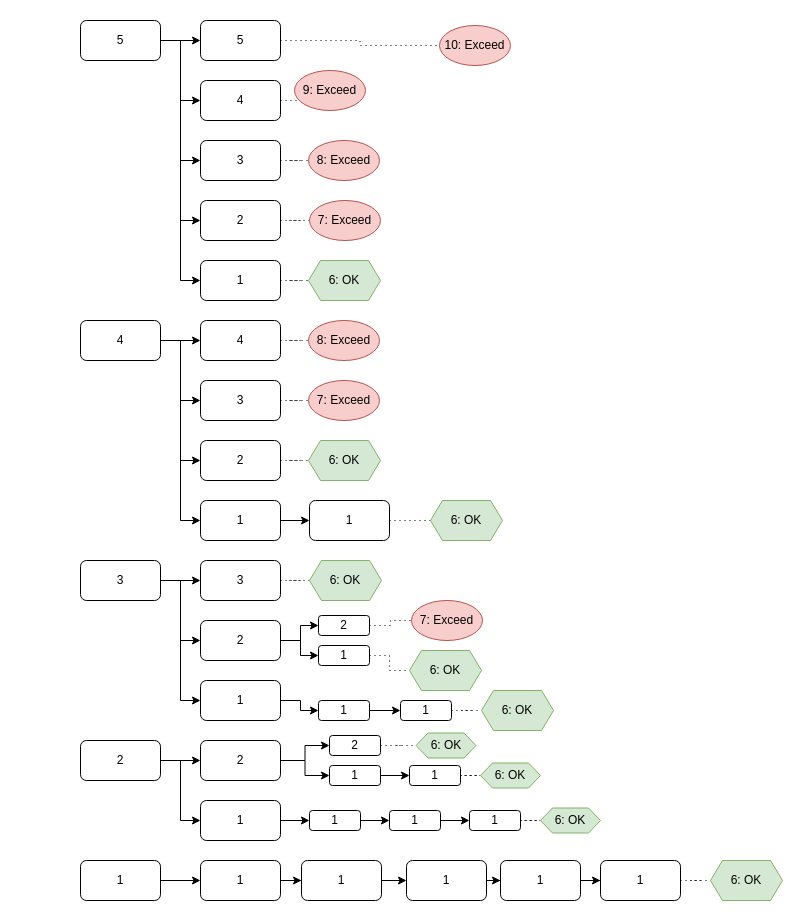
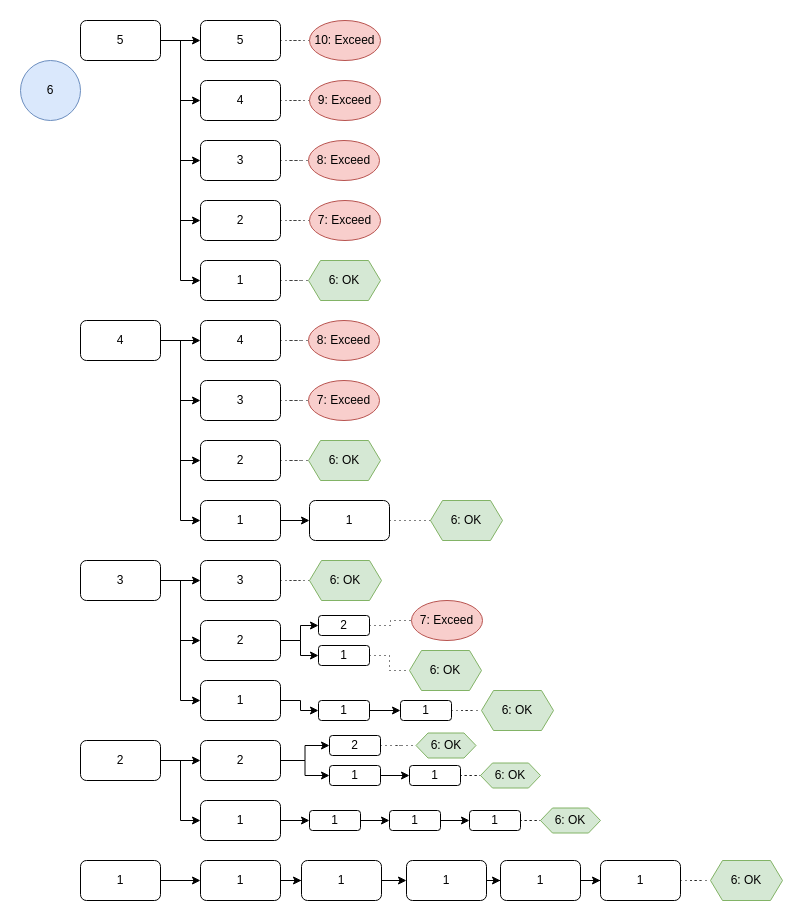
node "10: Exceed": moved (475, 46) -> (345, 41)
node "6": added
node "9: Exceed": moved (330, 91) -> (345, 101)
